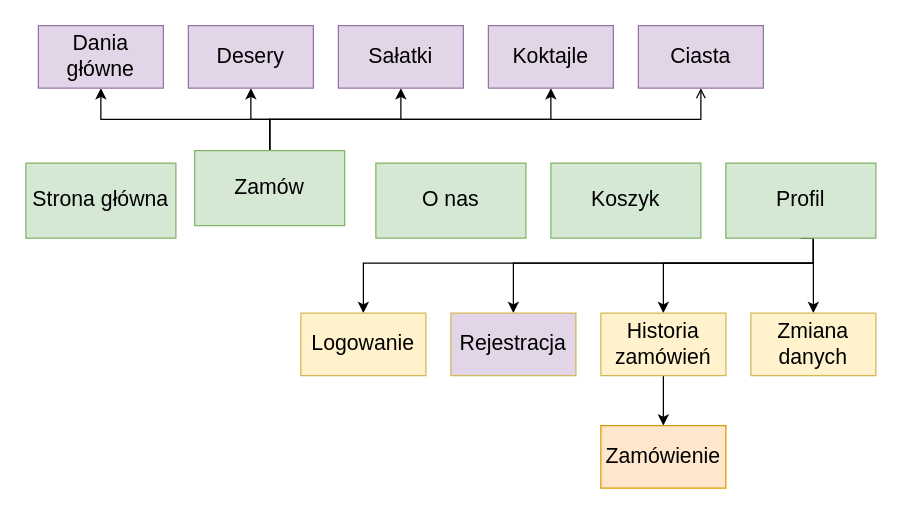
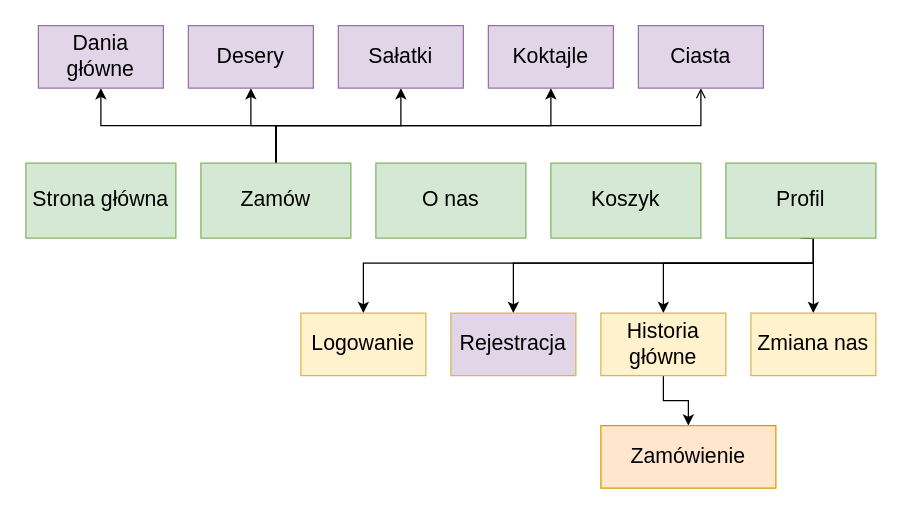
node "Zamów": moved (269, 188) -> (276, 201)
node "Historia zamówień": label "Historia zamówień" -> "Historia główne"
node "Zmiana danych": label "Zmiana danych" -> "Zmiana nas"
node "Zamówienie": size 125x63 -> 175x63
